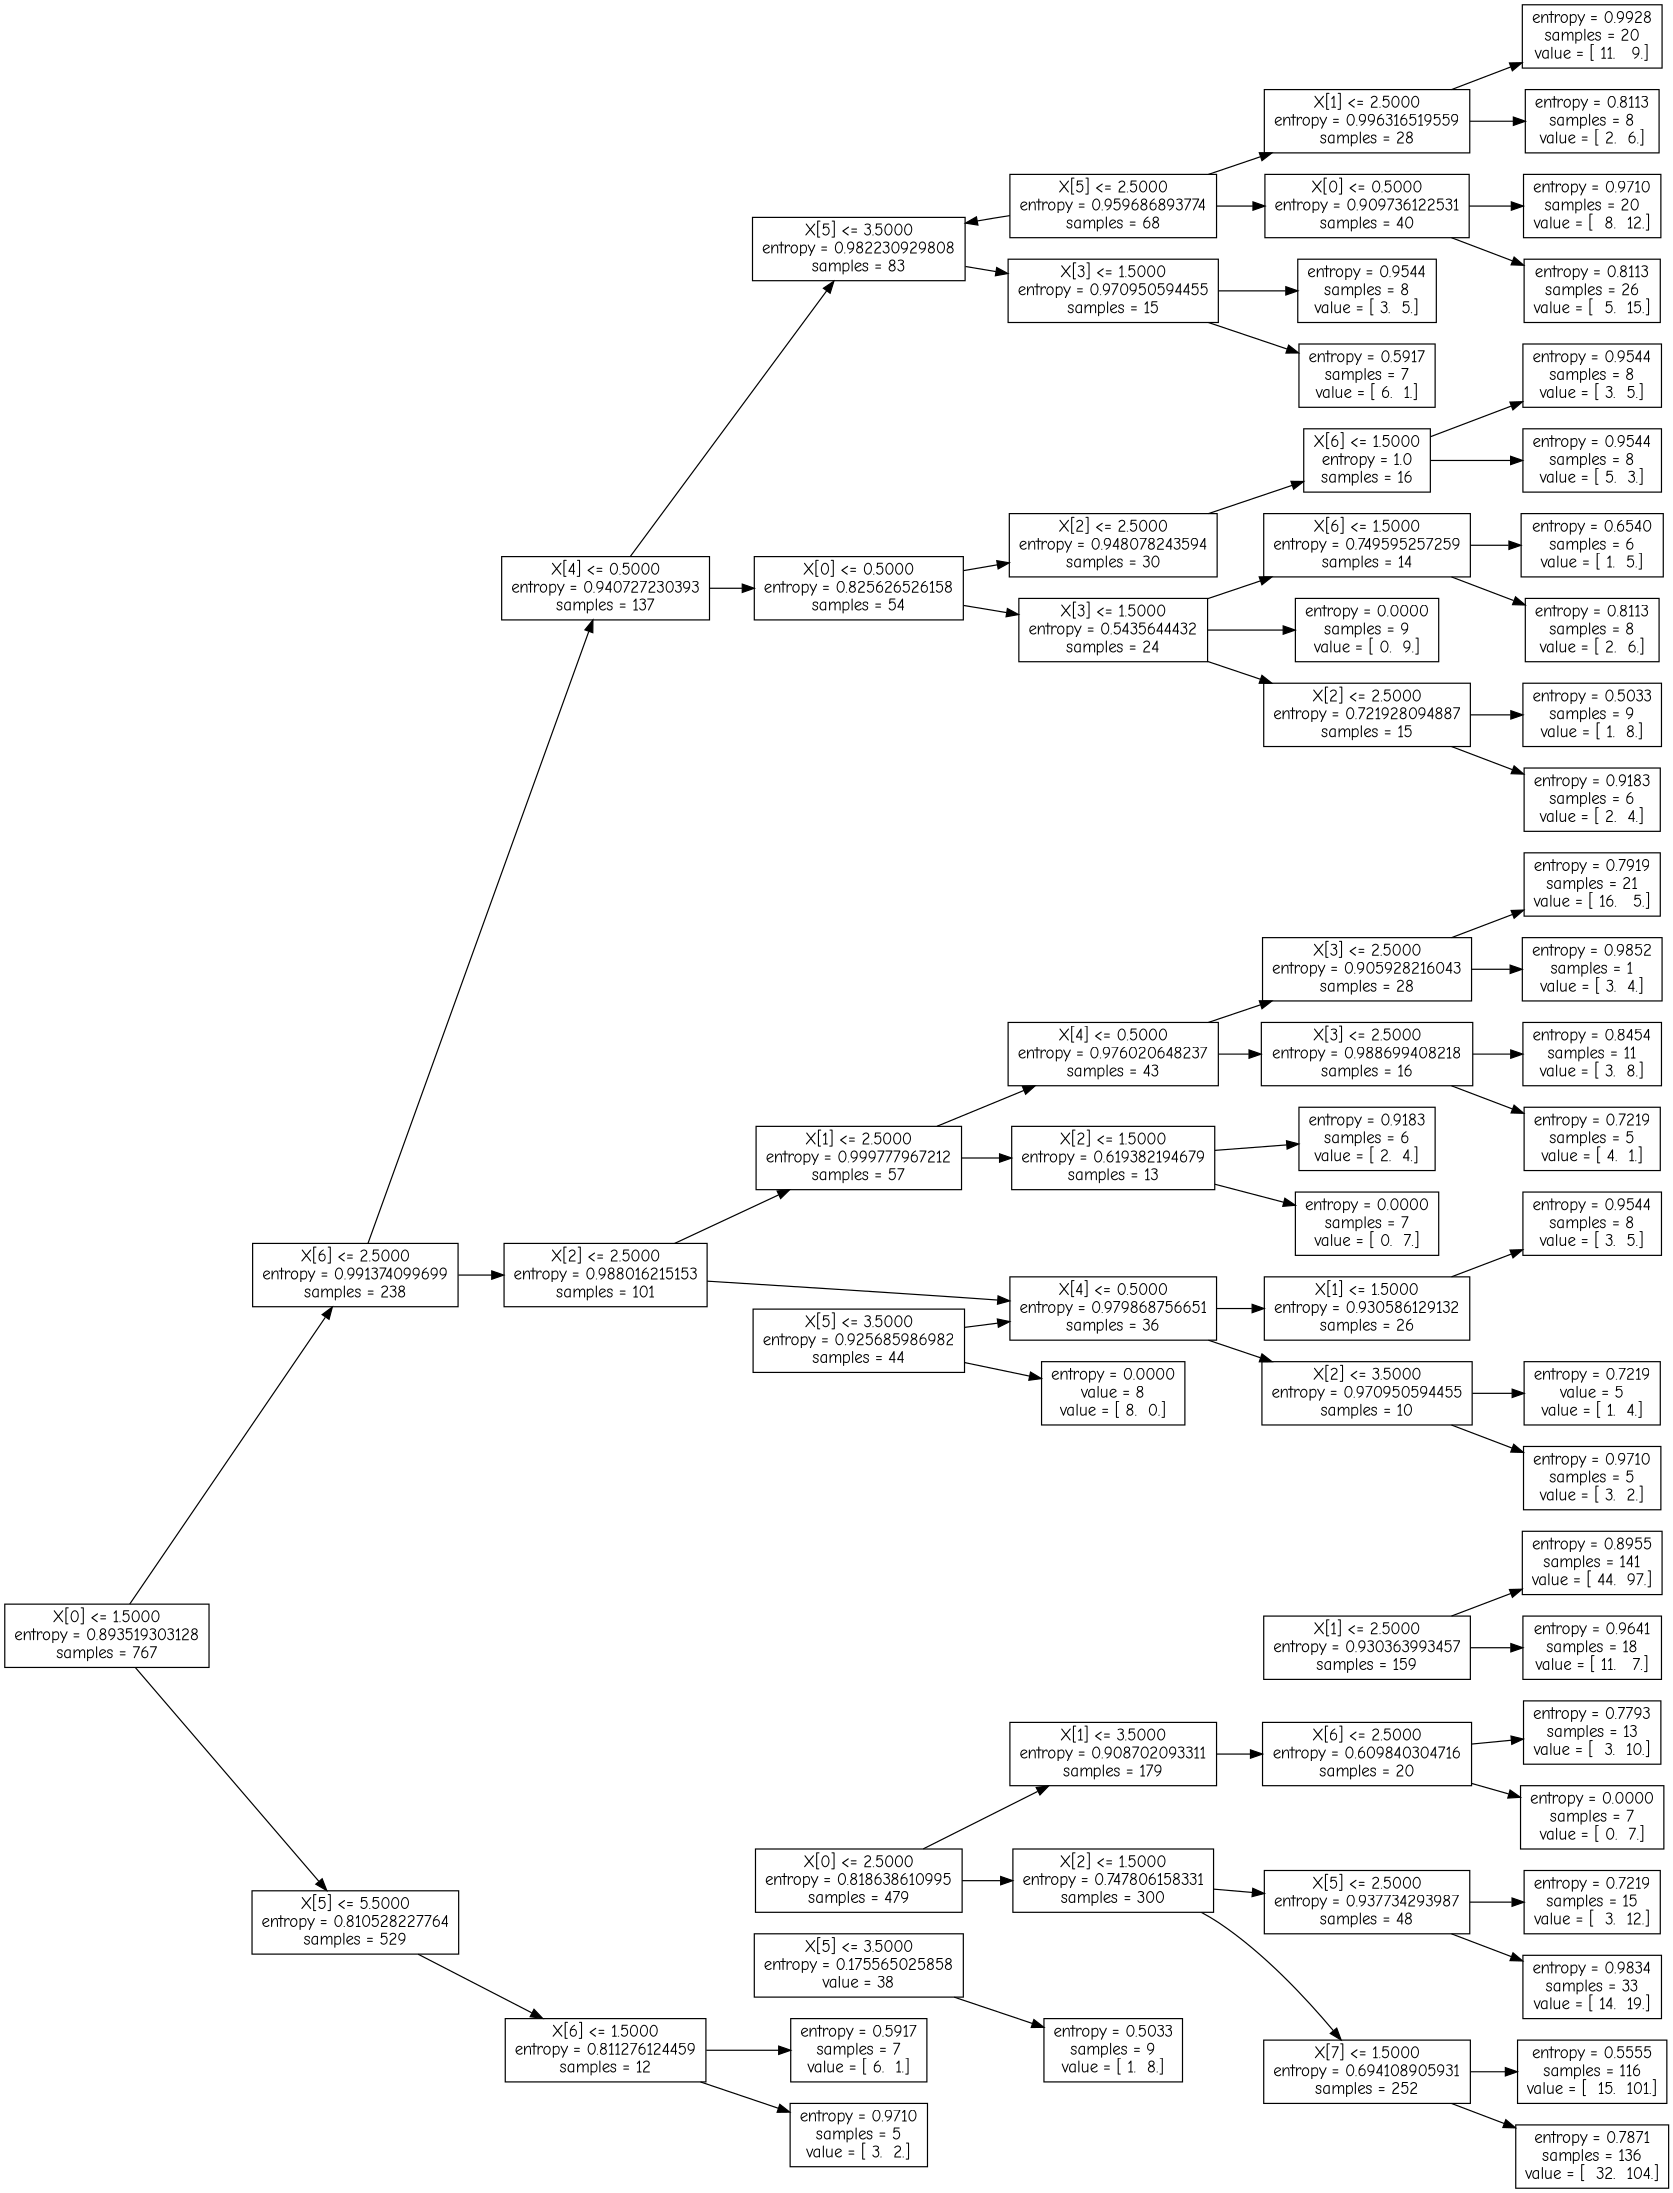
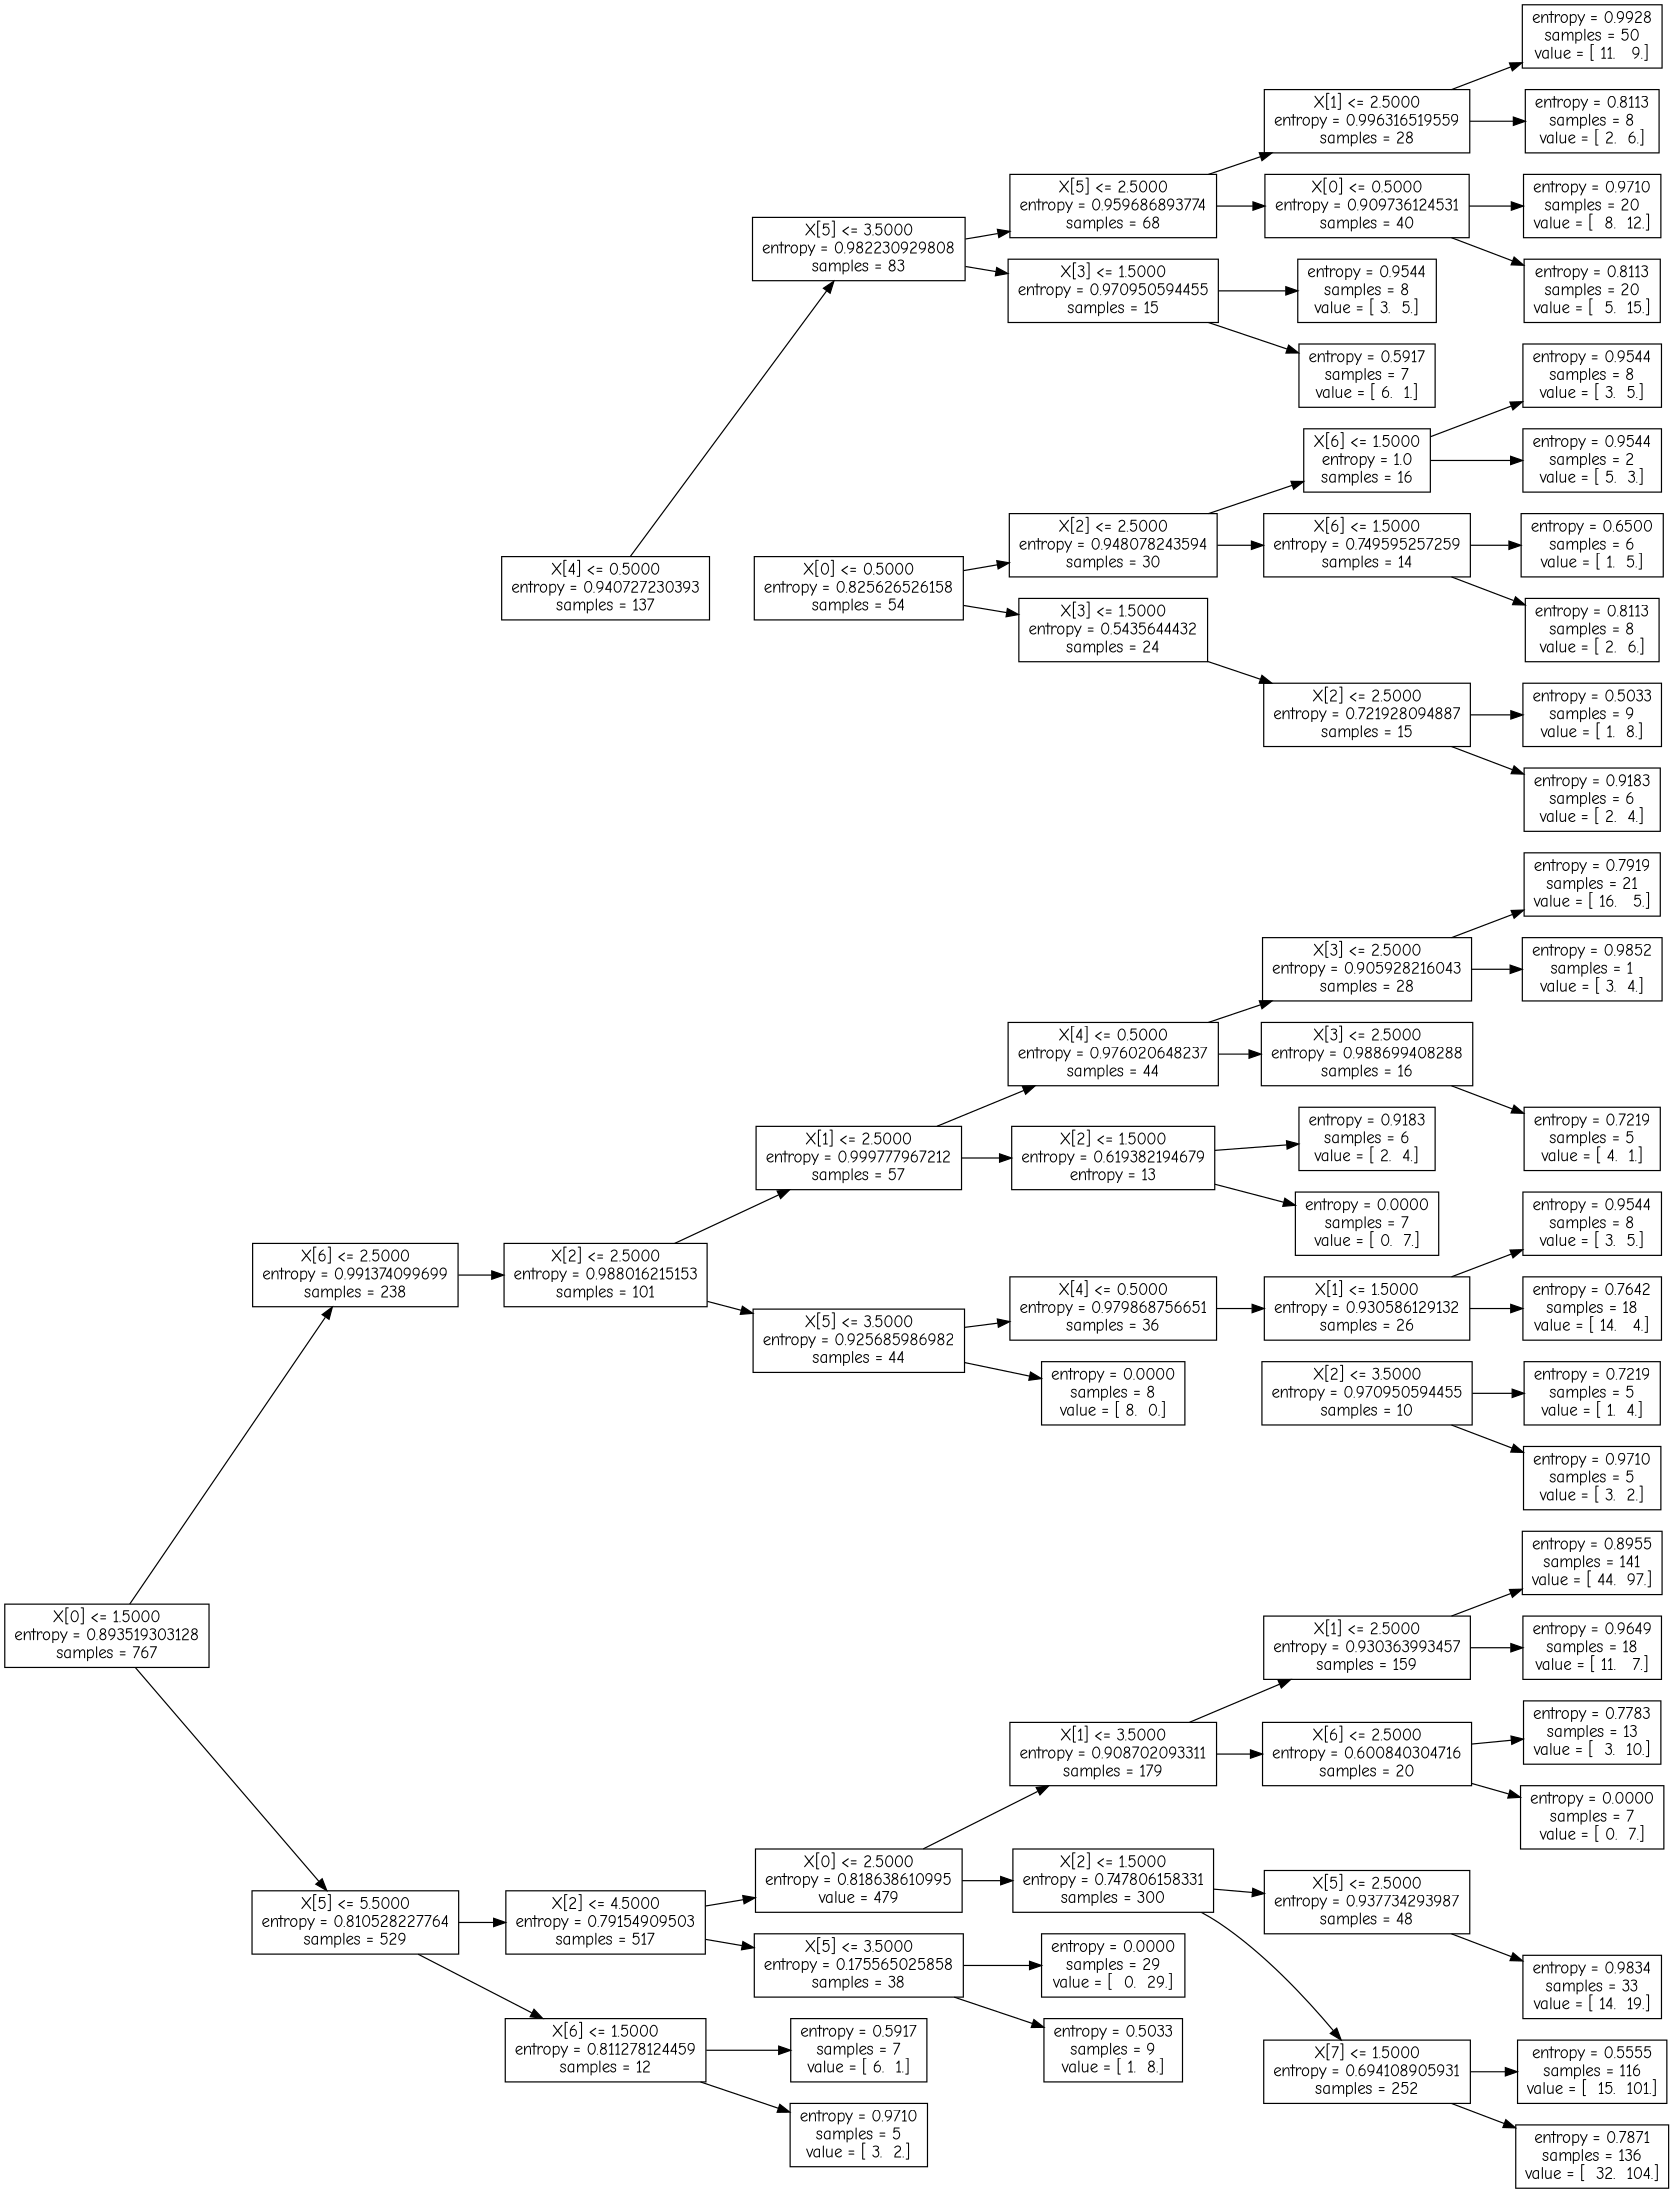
node "entropy = 0.9928 samples = 20 value = [ 11.   9.]": label "entropy = 0.9928 samples = 20 value = [ 11.   9.]" -> "entropy = 0.9928 samples = 50 value = [ 11.   9.]"
node "X[0] <= 0.5000 entropy = 0.909736122531 samples = 40": label "X[0] <= 0.5000 entropy = 0.909736122531 samples = 40" -> "X[0] <= 0.5000 entropy = 0.909736124531 samples = 40"
edge "X[5] <= 2.5000 entropy = 0.959686893774 samples = 68" -> "X[5] <= 3.5000 entropy = 0.982230929808 samples = 83": reversed
node "entropy = 0.8113 samples = 26 value = [  5.  15.]": label "entropy = 0.8113 samples = 26 value = [  5.  15.]" -> "entropy = 0.8113 samples = 20 value = [  5.  15.]"
node "entropy = 0.9544 samples = 8 value = [ 5.  3.]": label "entropy = 0.9544 samples = 8 value = [ 5.  3.]" -> "entropy = 0.9544 samples = 2 value = [ 5.  3.]"
node "entropy = 0.6540 samples = 6 value = [ 1.  5.]": label "entropy = 0.6540 samples = 6 value = [ 1.  5.]" -> "entropy = 0.6500 samples = 6 value = [ 1.  5.]"
edge "X[4] <= 0.5000 entropy = 0.940727230393 samples = 137" -> "X[0] <= 0.5000 entropy = 0.825626526158 samples = 54": removed
edge "X[3] <= 1.5000 entropy = 0.5435644432 samples = 24" -> "X[6] <= 1.5000 entropy = 0.749595257259 samples = 14": now "X[2] <= 2.5000 entropy = 0.948078243594 samples = 30" -> "X[6] <= 1.5000 entropy = 0.749595257259 samples = 14"
node "entropy = 0.0000 samples = 9 value = [ 0.  9.]": removed
edge "X[6] <= 2.5000 entropy = 0.991374099699 samples = 238" -> "X[4] <= 0.5000 entropy = 0.940727230393 samples = 137": removed
node "X[4] <= 0.5000 entropy = 0.976020648237 samples = 43": label "X[4] <= 0.5000 entropy = 0.976020648237 samples = 43" -> "X[4] <= 0.5000 entropy = 0.976020648237 samples = 44"
node "X[3] <= 2.5000 entropy = 0.988699408218 samples = 16": label "X[3] <= 2.5000 entropy = 0.988699408218 samples = 16" -> "X[3] <= 2.5000 entropy = 0.988699408288 samples = 16"
node "entropy = 0.8454 samples = 11 value = [ 3.  8.]": removed
node "X[2] <= 1.5000 entropy = 0.619382194679 samples = 13": label "X[2] <= 1.5000 entropy = 0.619382194679 samples = 13" -> "X[2] <= 1.5000 entropy = 0.619382194679 entropy = 13"
edge "X[2] <= 2.5000 entropy = 0.988016215153 samples = 101" -> "X[4] <= 0.5000 entropy = 0.979868756651 samples = 36": now "X[2] <= 2.5000 entropy = 0.988016215153 samples = 101" -> "X[5] <= 3.5000 entropy = 0.925685986982 samples = 44"
node "entropy = 0.7642 samples = 18 value = [ 14.   4.]": added
edge "X[4] <= 0.5000 entropy = 0.979868756651 samples = 36" -> "X[2] <= 3.5000 entropy = 0.970950594455 samples = 10": removed
node "entropy = 0.0000 value = 8 value = [ 8.  0.]": label "entropy = 0.0000 value = 8 value = [ 8.  0.]" -> "entropy = 0.0000 samples = 8 value = [ 8.  0.]"
node "entropy = 0.7219 value = 5 value = [ 1.  4.]": label "entropy = 0.7219 value = 5 value = [ 1.  4.]" -> "entropy = 0.7219 samples = 5 value = [ 1.  4.]"
node "entropy = 0.9641 samples = 18 value = [ 11.   7.]": label "entropy = 0.9641 samples = 18 value = [ 11.   7.]" -> "entropy = 0.9649 samples = 18 value = [ 11.   7.]"
edge "X[1] <= 3.5000 entropy = 0.908702093311 samples = 179" -> "X[1] <= 2.5000 entropy = 0.930363993457 samples = 159": added
node "entropy = 0.7793 samples = 13 value = [  3.  10.]": label "entropy = 0.7793 samples = 13 value = [  3.  10.]" -> "entropy = 0.7783 samples = 13 value = [  3.  10.]"
node "X[6] <= 2.5000 entropy = 0.609840304716 samples = 20": label "X[6] <= 2.5000 entropy = 0.609840304716 samples = 20" -> "X[6] <= 2.5000 entropy = 0.600840304716 samples = 20"
node "X[0] <= 2.5000 entropy = 0.818638610995 samples = 479": label "X[0] <= 2.5000 entropy = 0.818638610995 samples = 479" -> "X[0] <= 2.5000 entropy = 0.818638610995 value = 479"
node "entropy = 0.7219 samples = 15 value = [  3.  12.]": removed
node "X[2] <= 4.5000 entropy = 0.79154909503 samples = 517": added
node "X[5] <= 3.5000 entropy = 0.175565025858 value = 38": label "X[5] <= 3.5000 entropy = 0.175565025858 value = 38" -> "X[5] <= 3.5000 entropy = 0.175565025858 samples = 38"
node "entropy = 0.0000 samples = 29 value = [  0.  29.]": added
node "X[6] <= 1.5000 entropy = 0.811276124459 samples = 12": label "X[6] <= 1.5000 entropy = 0.811276124459 samples = 12" -> "X[6] <= 1.5000 entropy = 0.811278124459 samples = 12"
